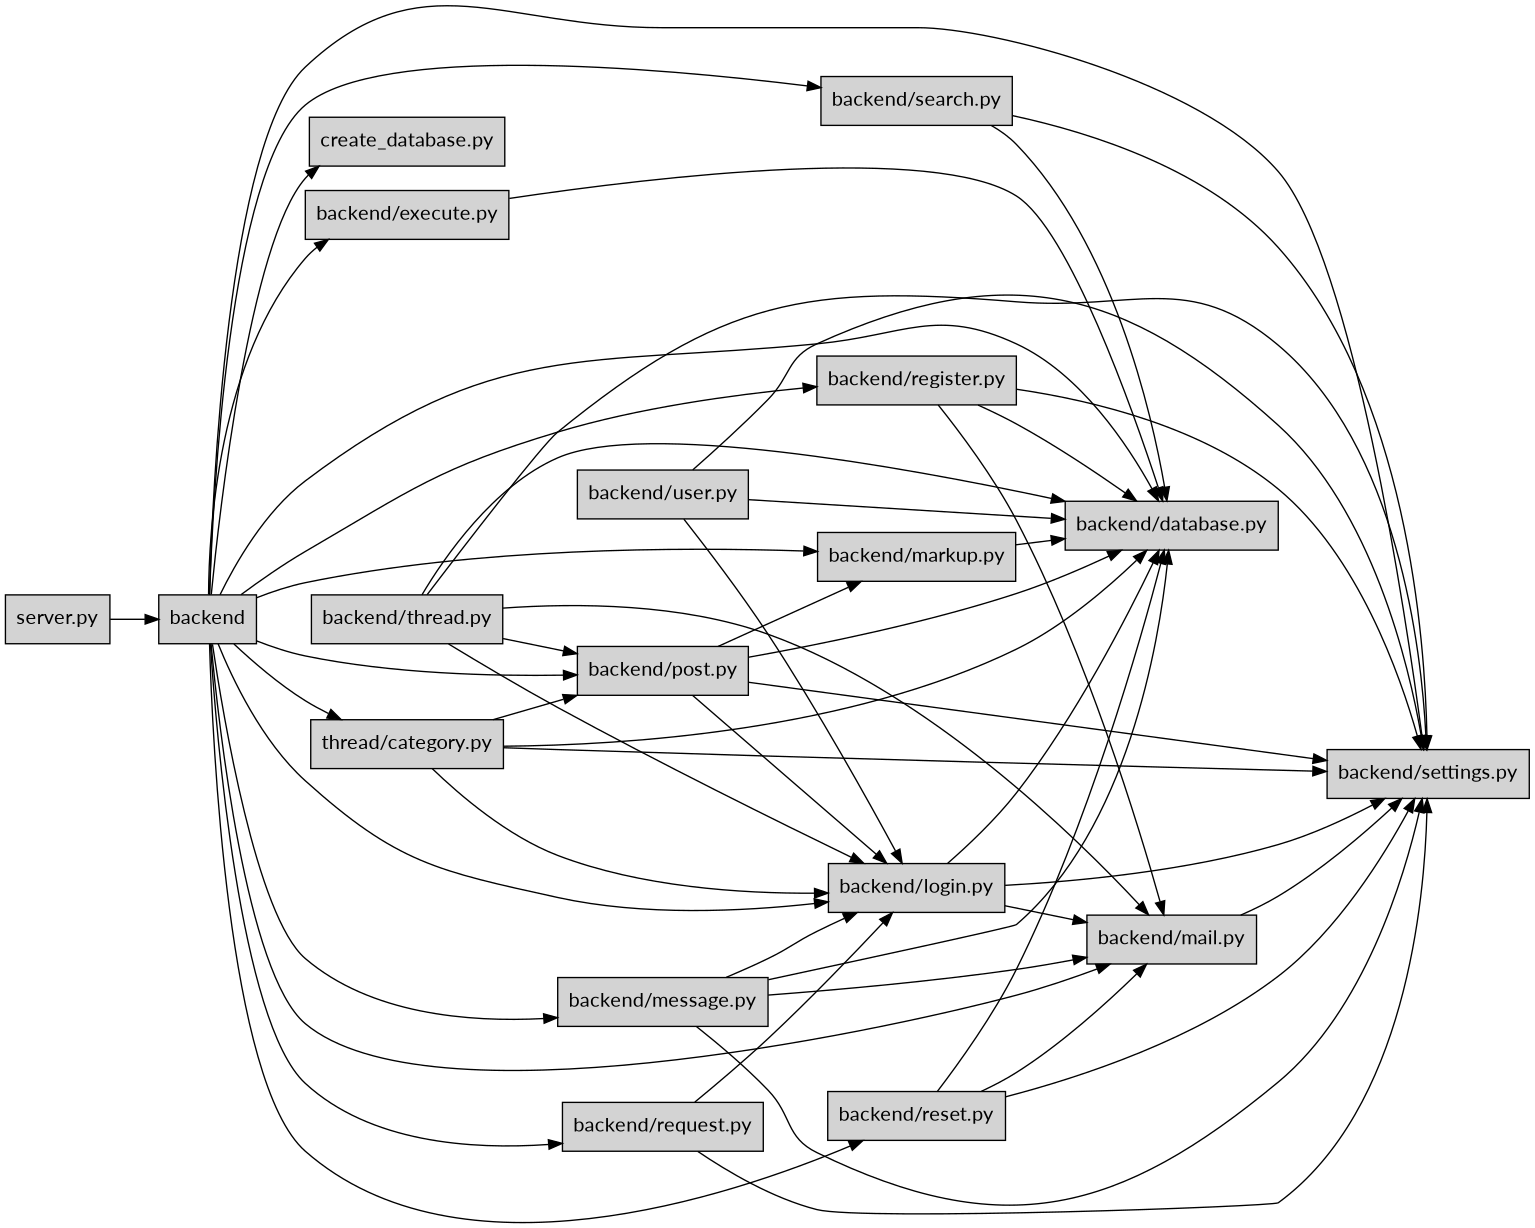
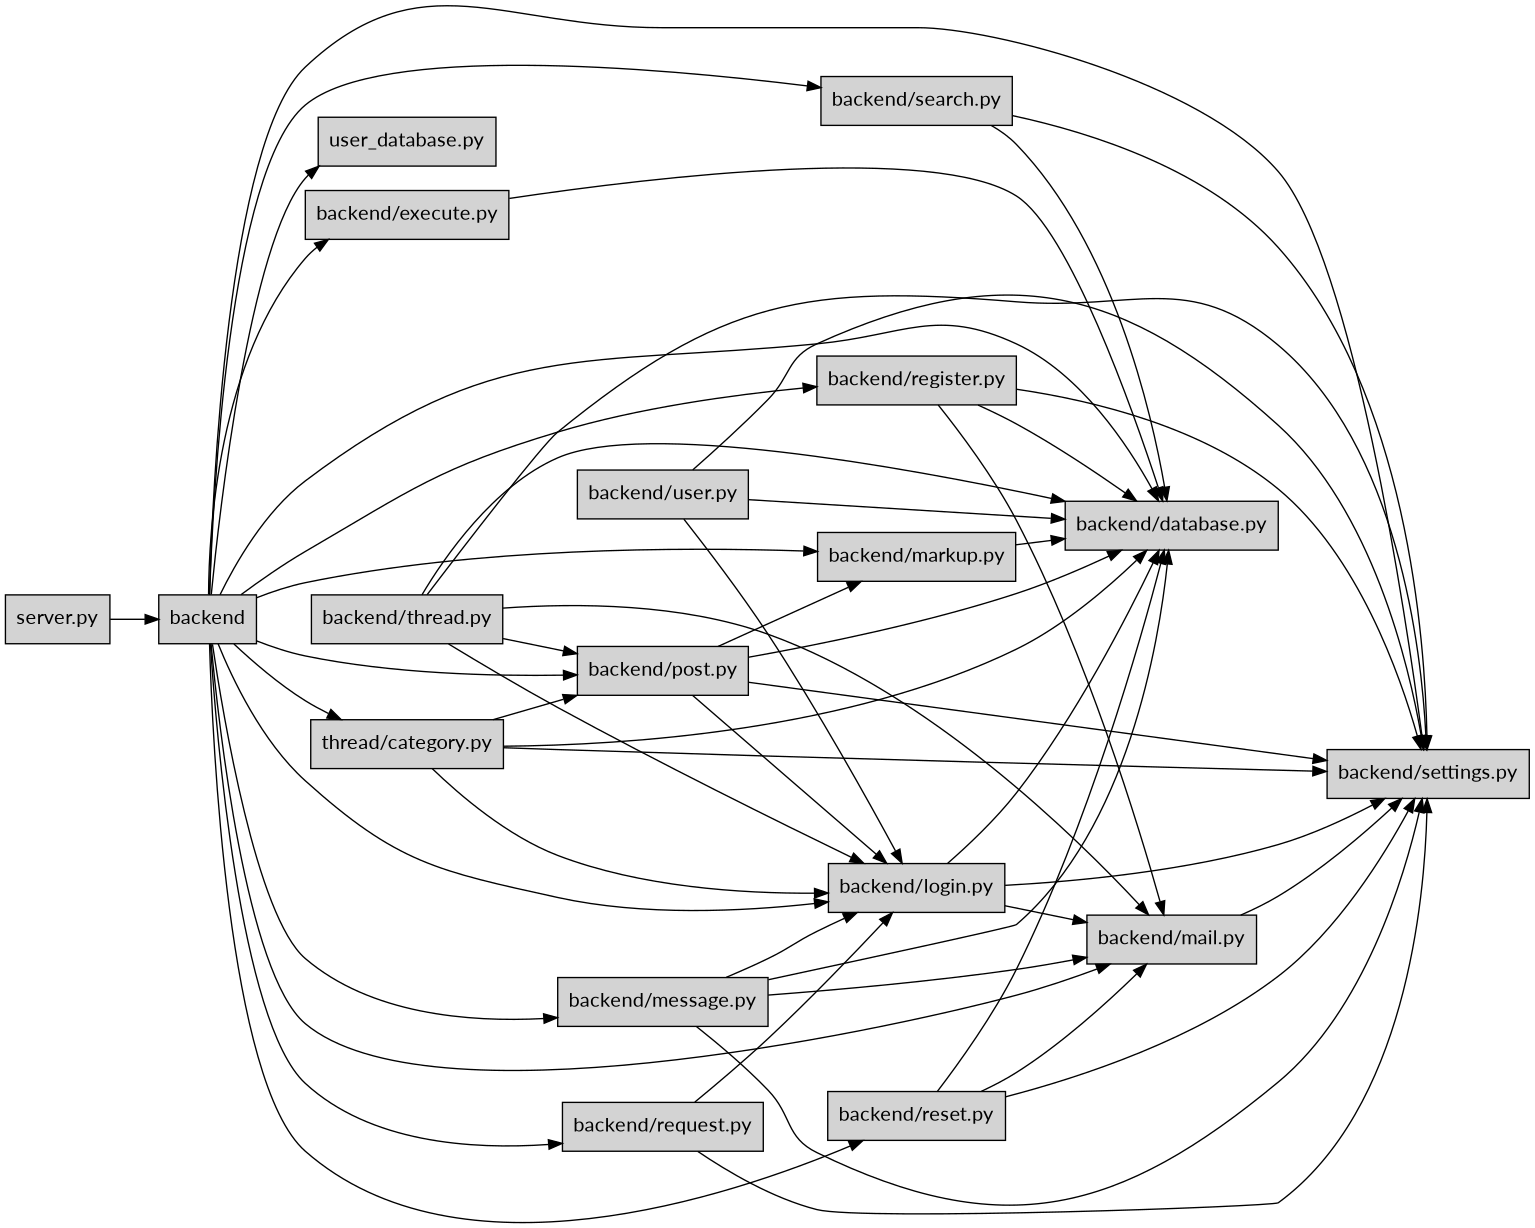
node "create_database.py": label "create_database.py" -> "user_database.py"
